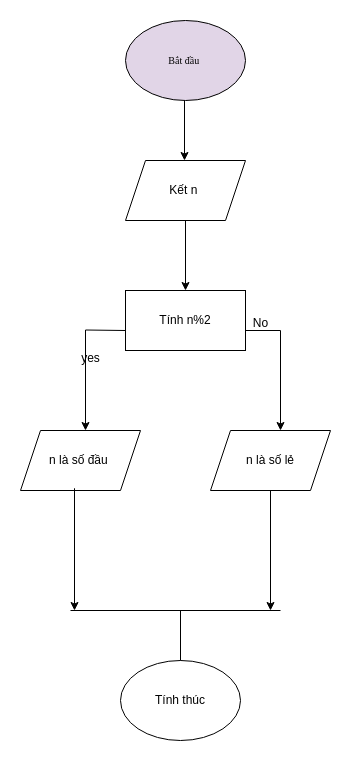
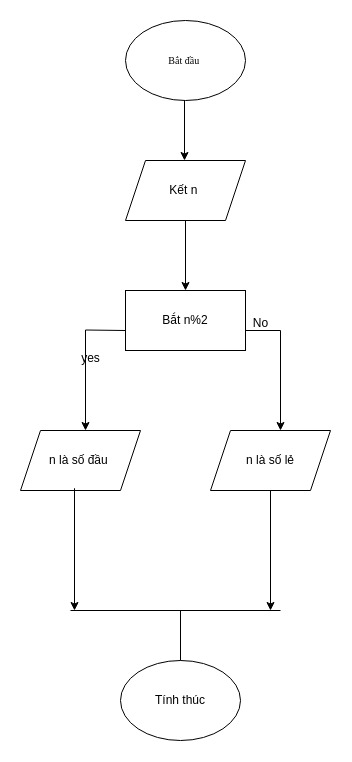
node "Bắt đầu": fillcolor #e1d5e7 -> #ffffff
node "Tính n%2": label "Tính n%2" -> "Bắt n%2"
